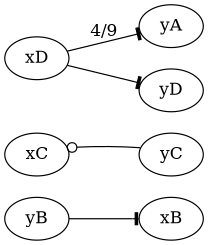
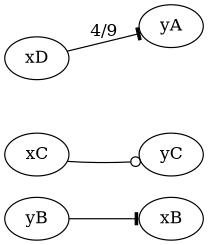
node "yD": removed
edge "yC" -> "xC": reversed
